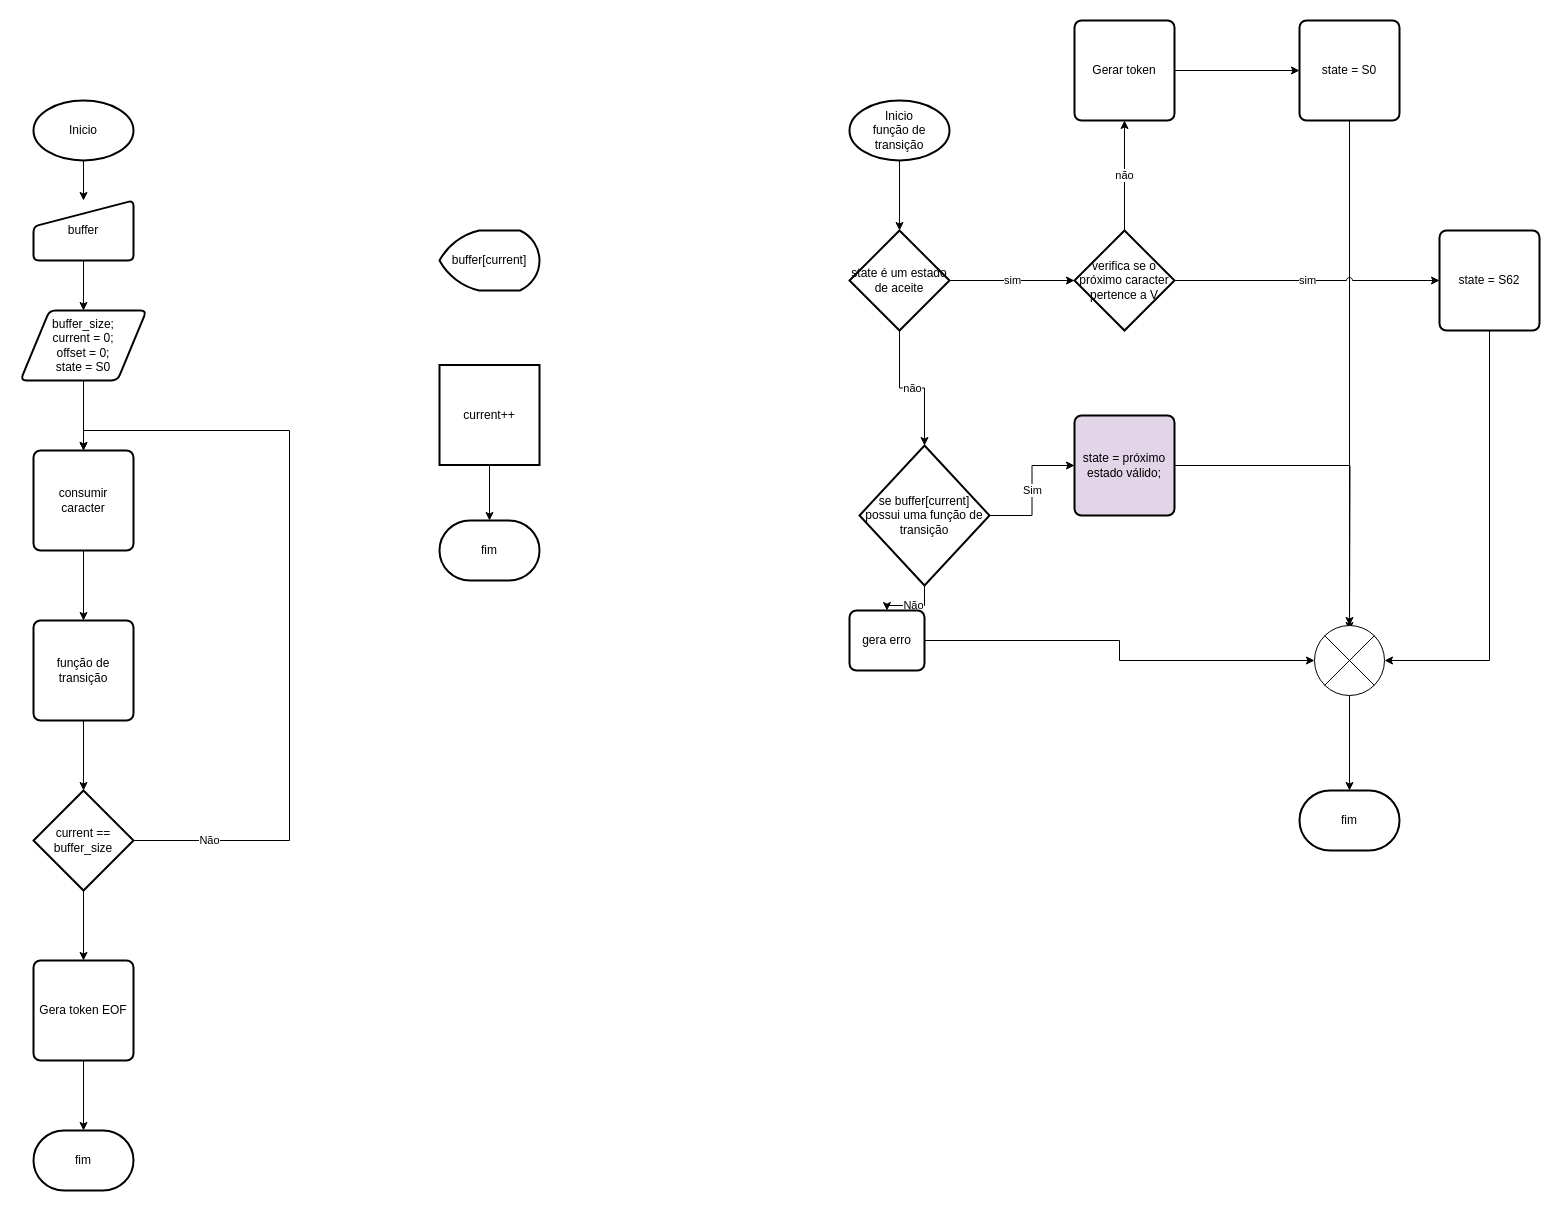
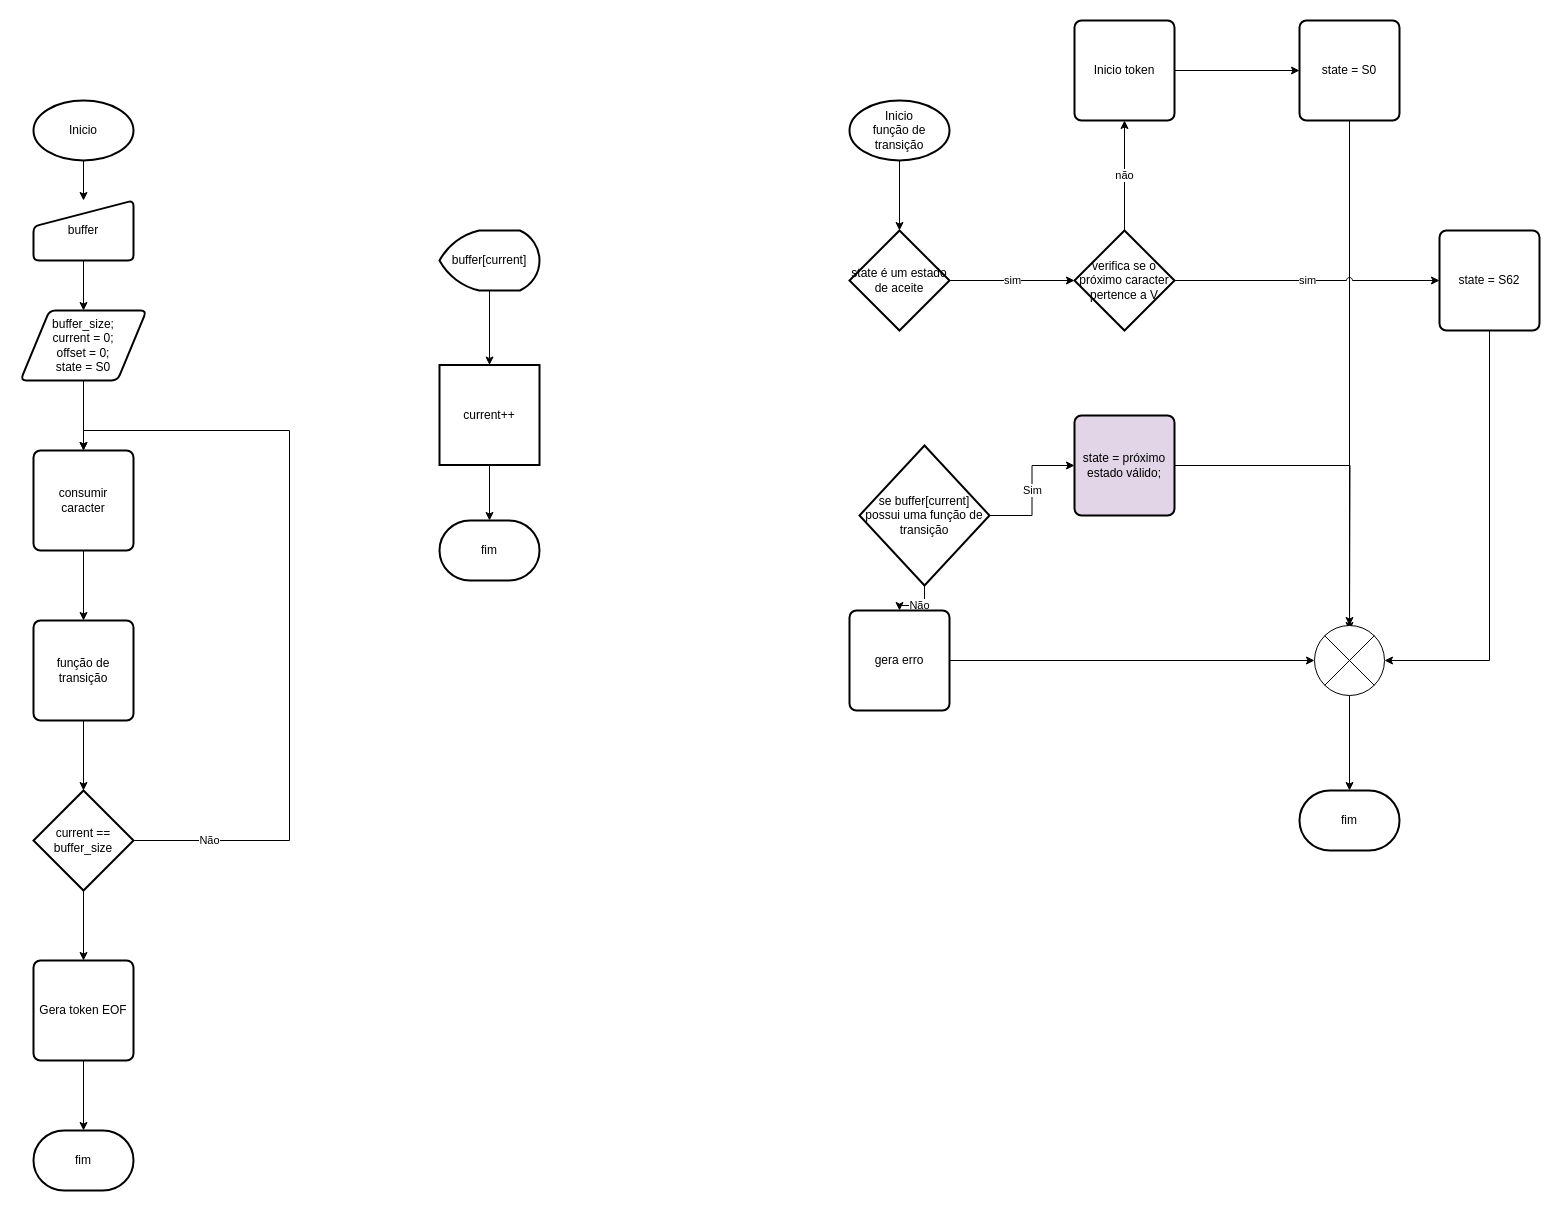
node "Gerar token": label "Gerar token" -> "Inicio token"
edge "buffer[current]" -> "current++": added
edge "state é um estado de aceite" -> "se buffer[current] possui uma função de transição": removed, label "não"
node "gera erro": size 75x60 -> 100x100
